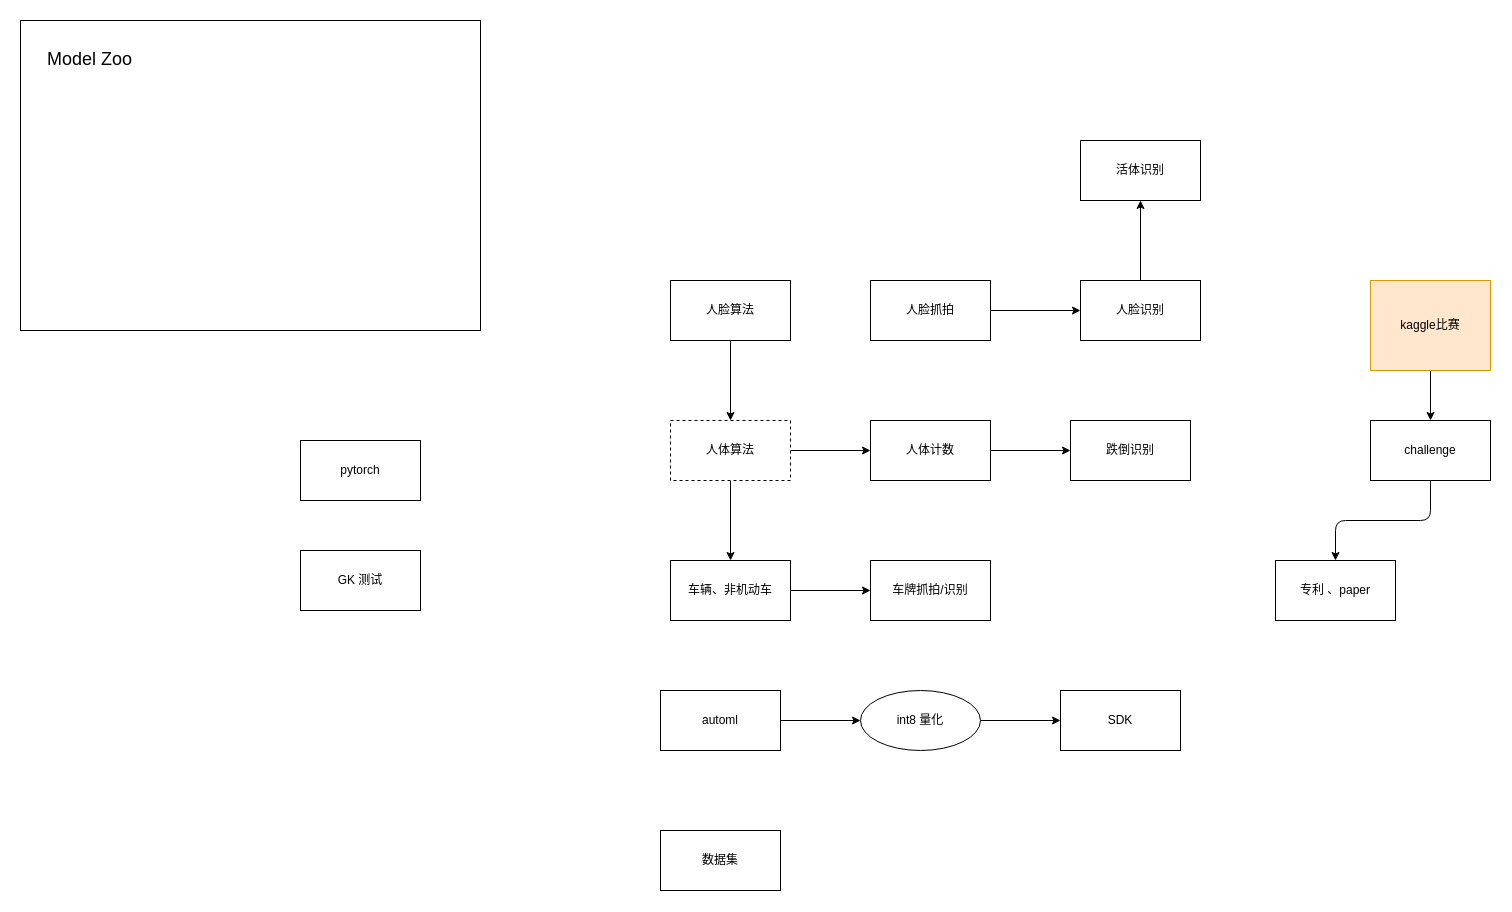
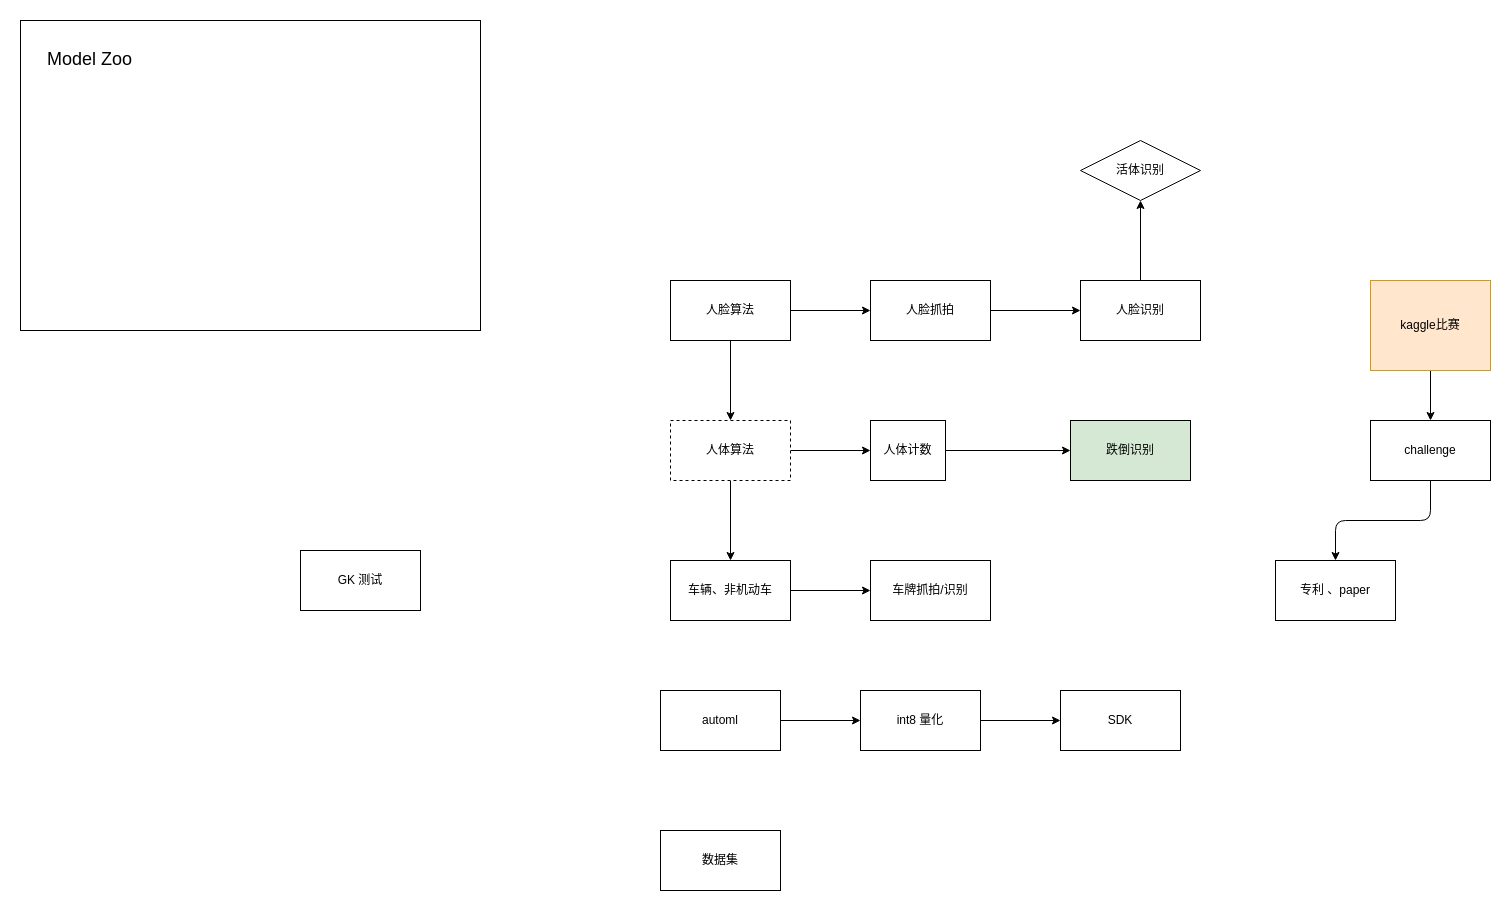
node "活体识别": shape rectangle -> diamond
edge "人脸算法" -> "人脸抓拍": added
node "人体计数": size 120x60 -> 75x60
node "跌倒识别": fillcolor #ffffff -> #d5e8d4
node "pytorch": removed
node "int8 量化": shape ellipse -> rectangle
